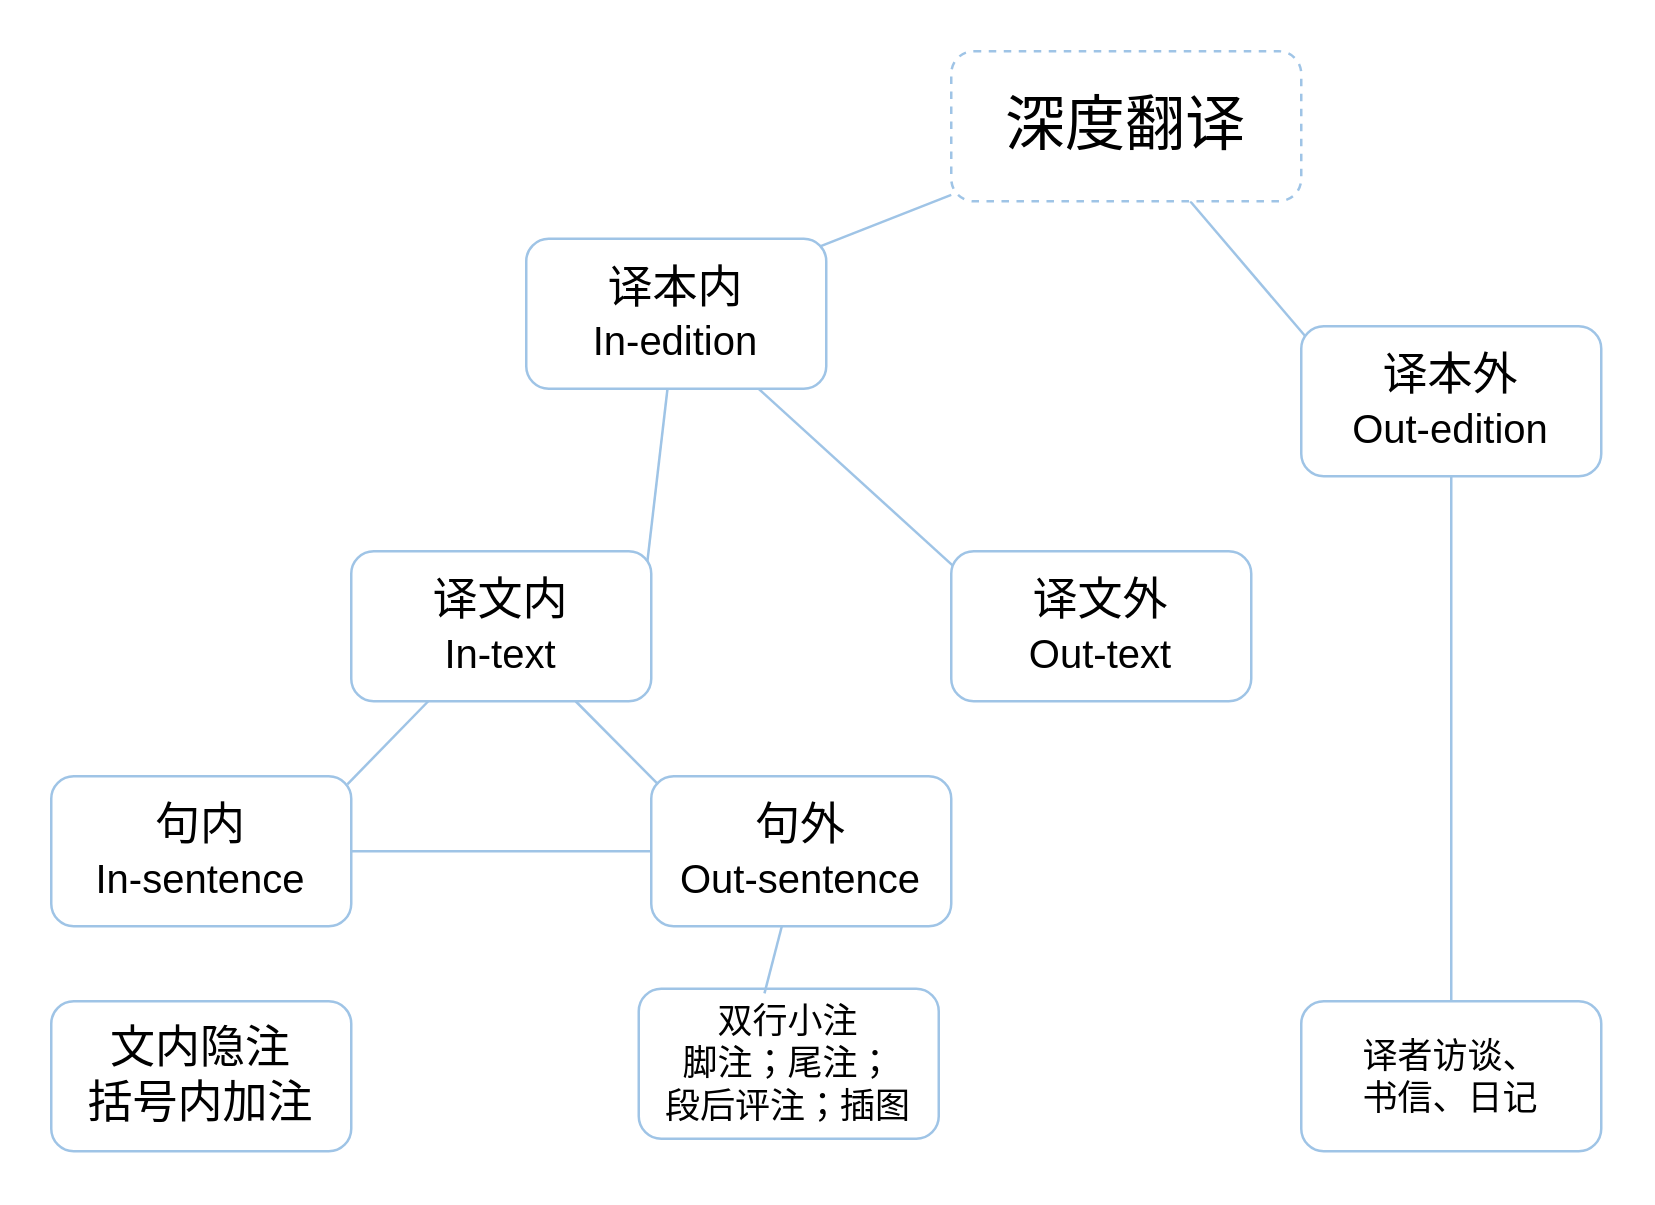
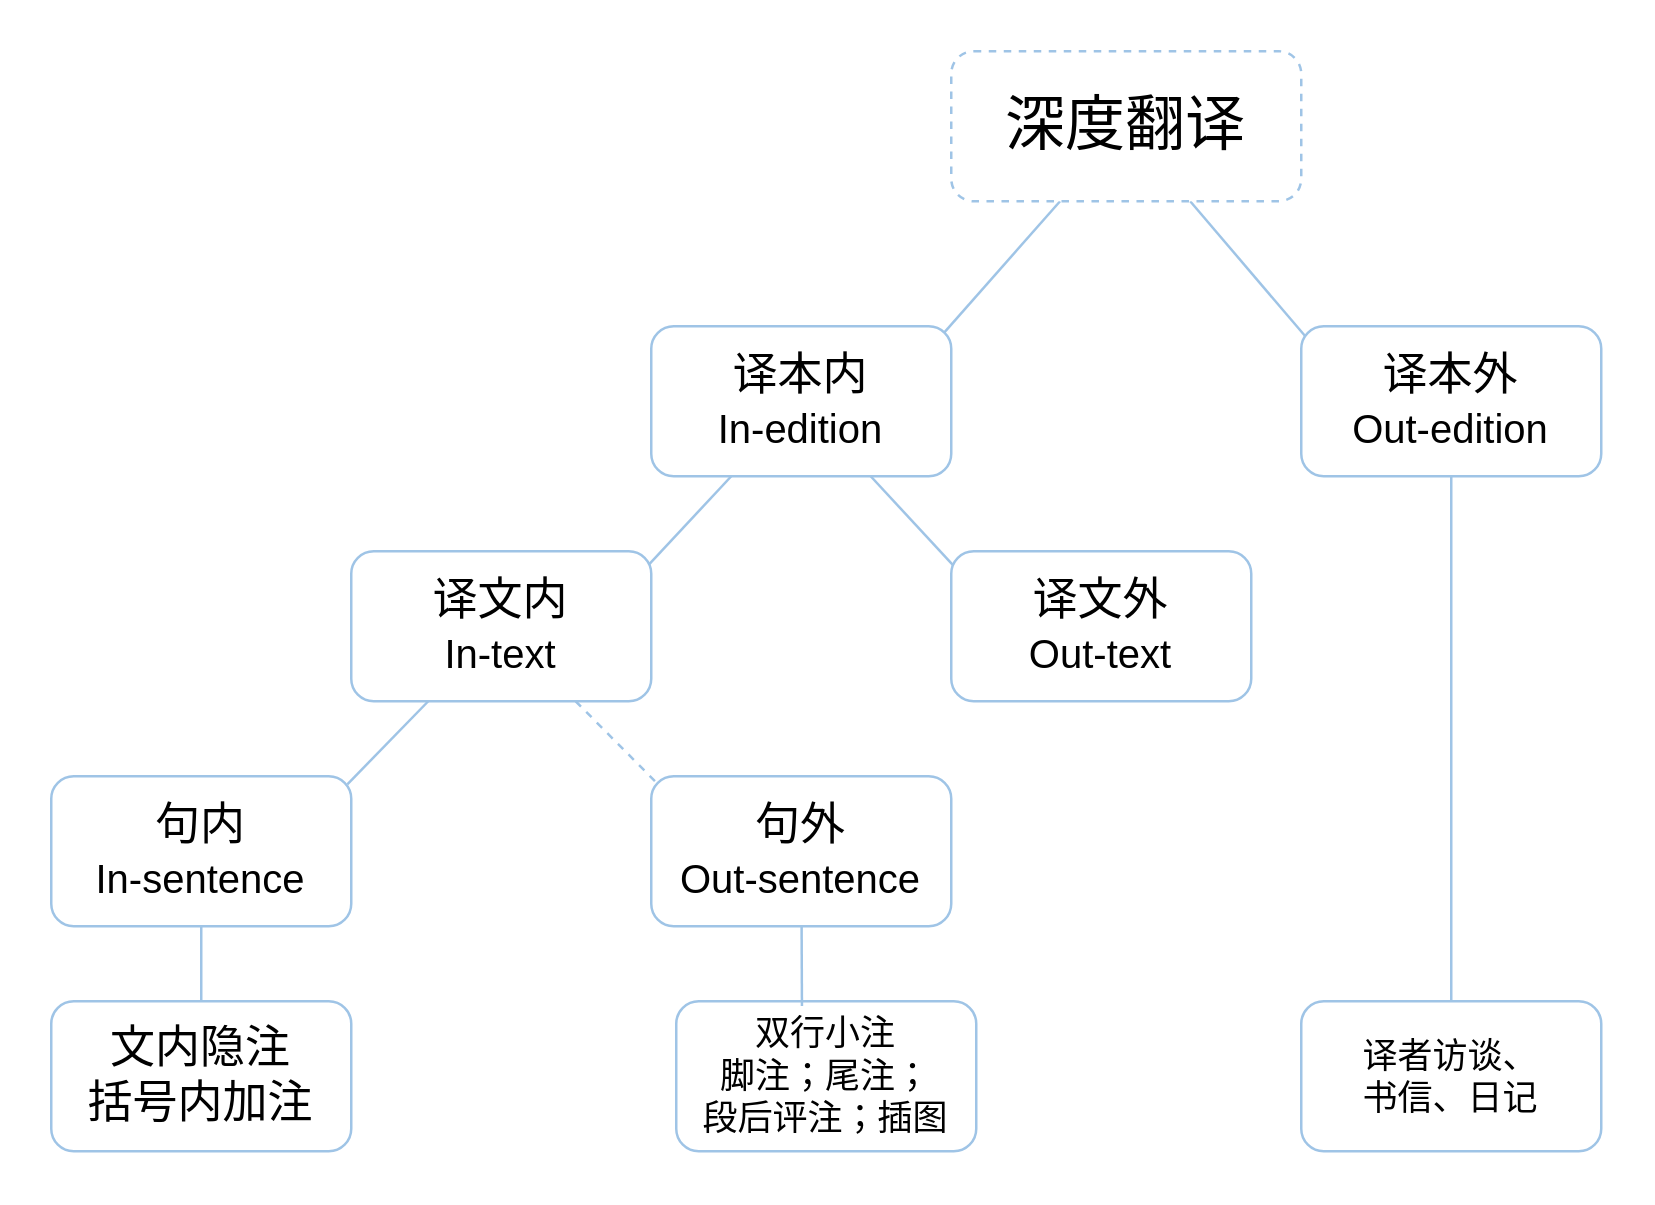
node "译本内 In-edition": moved (676, 314) -> (801, 401)
edge "译文内 In-text" -- "句外 Out-sentence": style solid -> dashed
edge "句内 In-sentence" -- "句外 Out-sentence": now "句内 In-sentence" -- "文内隐注 括号内加注"
node "双行小注 脚注；尾注； 段后评注；插图": moved (789, 1064) -> (826, 1076)
